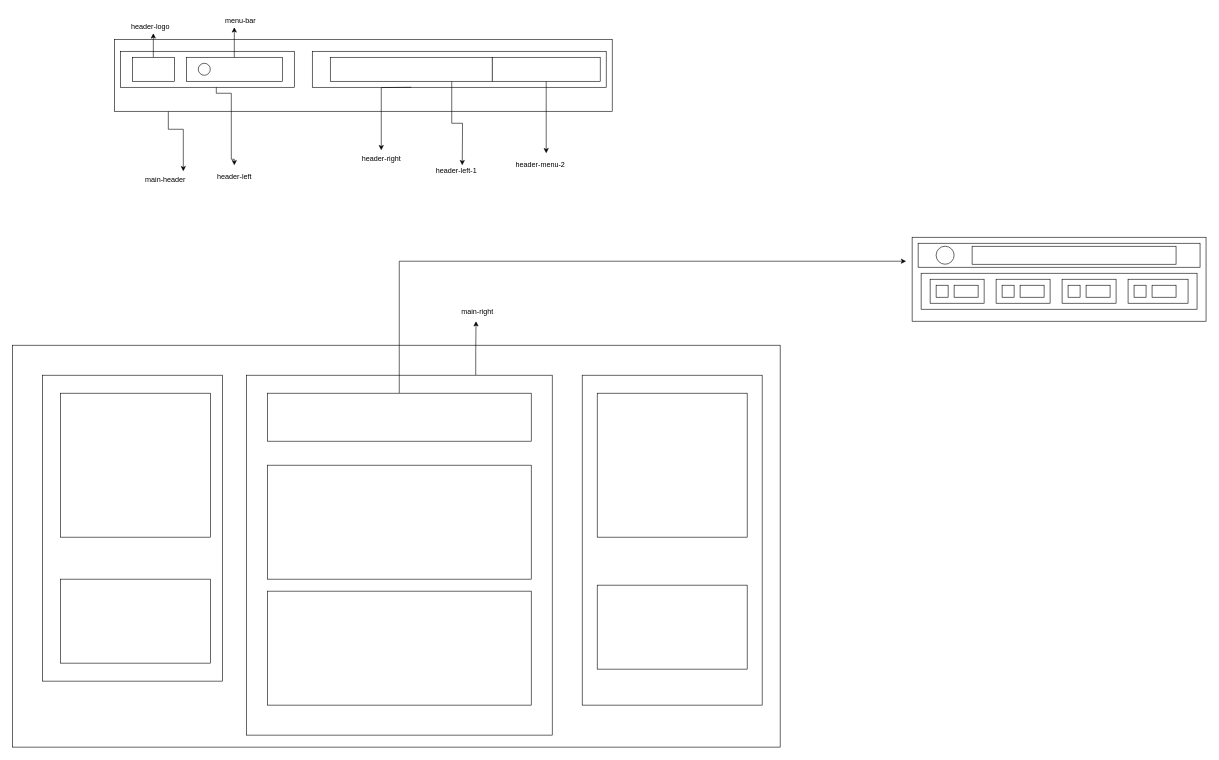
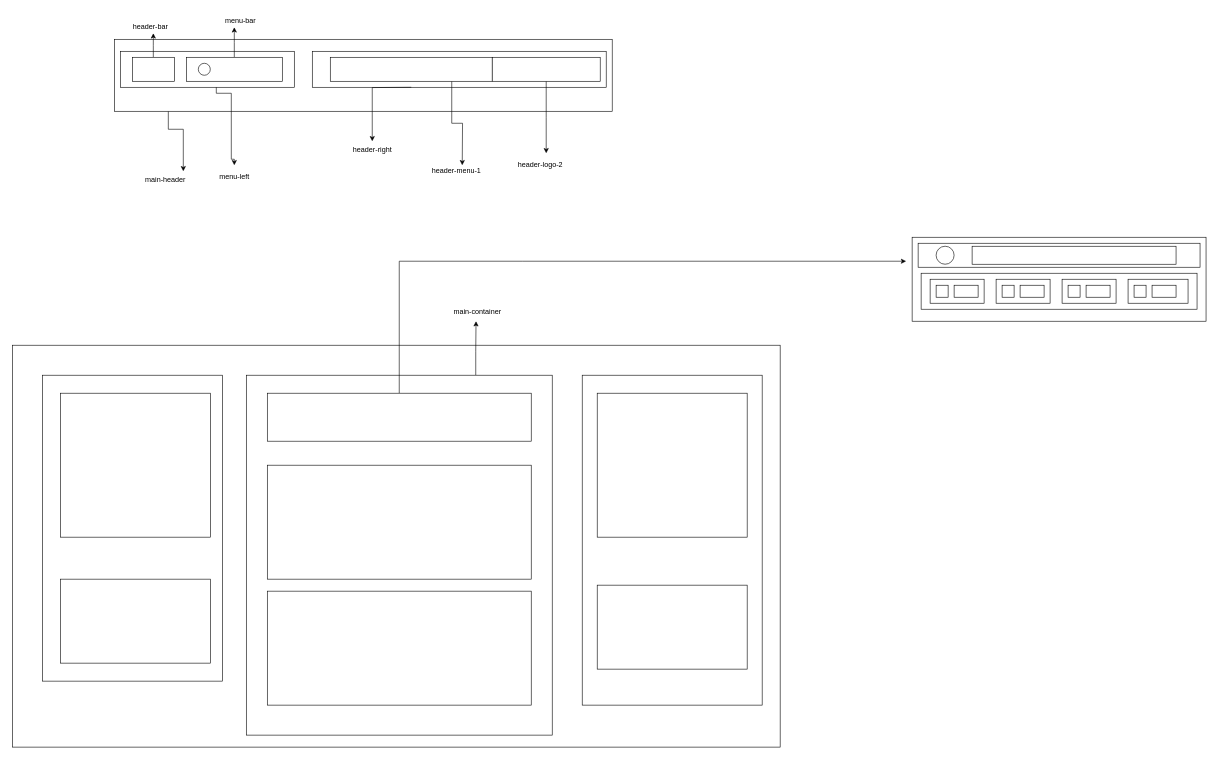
node "header-logo": label "header-logo" -> "header-bar"
node "header-right": moved (381, 159) -> (372, 150)
node "header-menu-2": label "header-menu-2" -> "header-logo-2"
node "header-left-1": label "header-left-1" -> "header-menu-1"
node "header-left": label "header-left" -> "menu-left"
node "main-right": label "main-right" -> "main-container"
